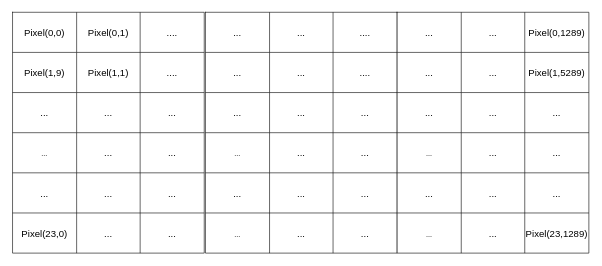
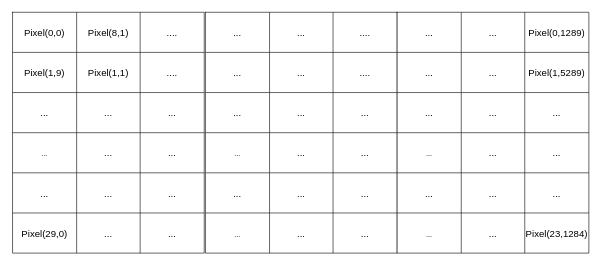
node "Pixel(0,1)": label "Pixel(0,1)" -> "Pixel(8,1)"
node "Pixel(23,0)": label "Pixel(23,0)" -> "Pixel(29,0)"
node "Pixel(23,1289)": label "Pixel(23,1289)" -> "Pixel(23,1284)"
